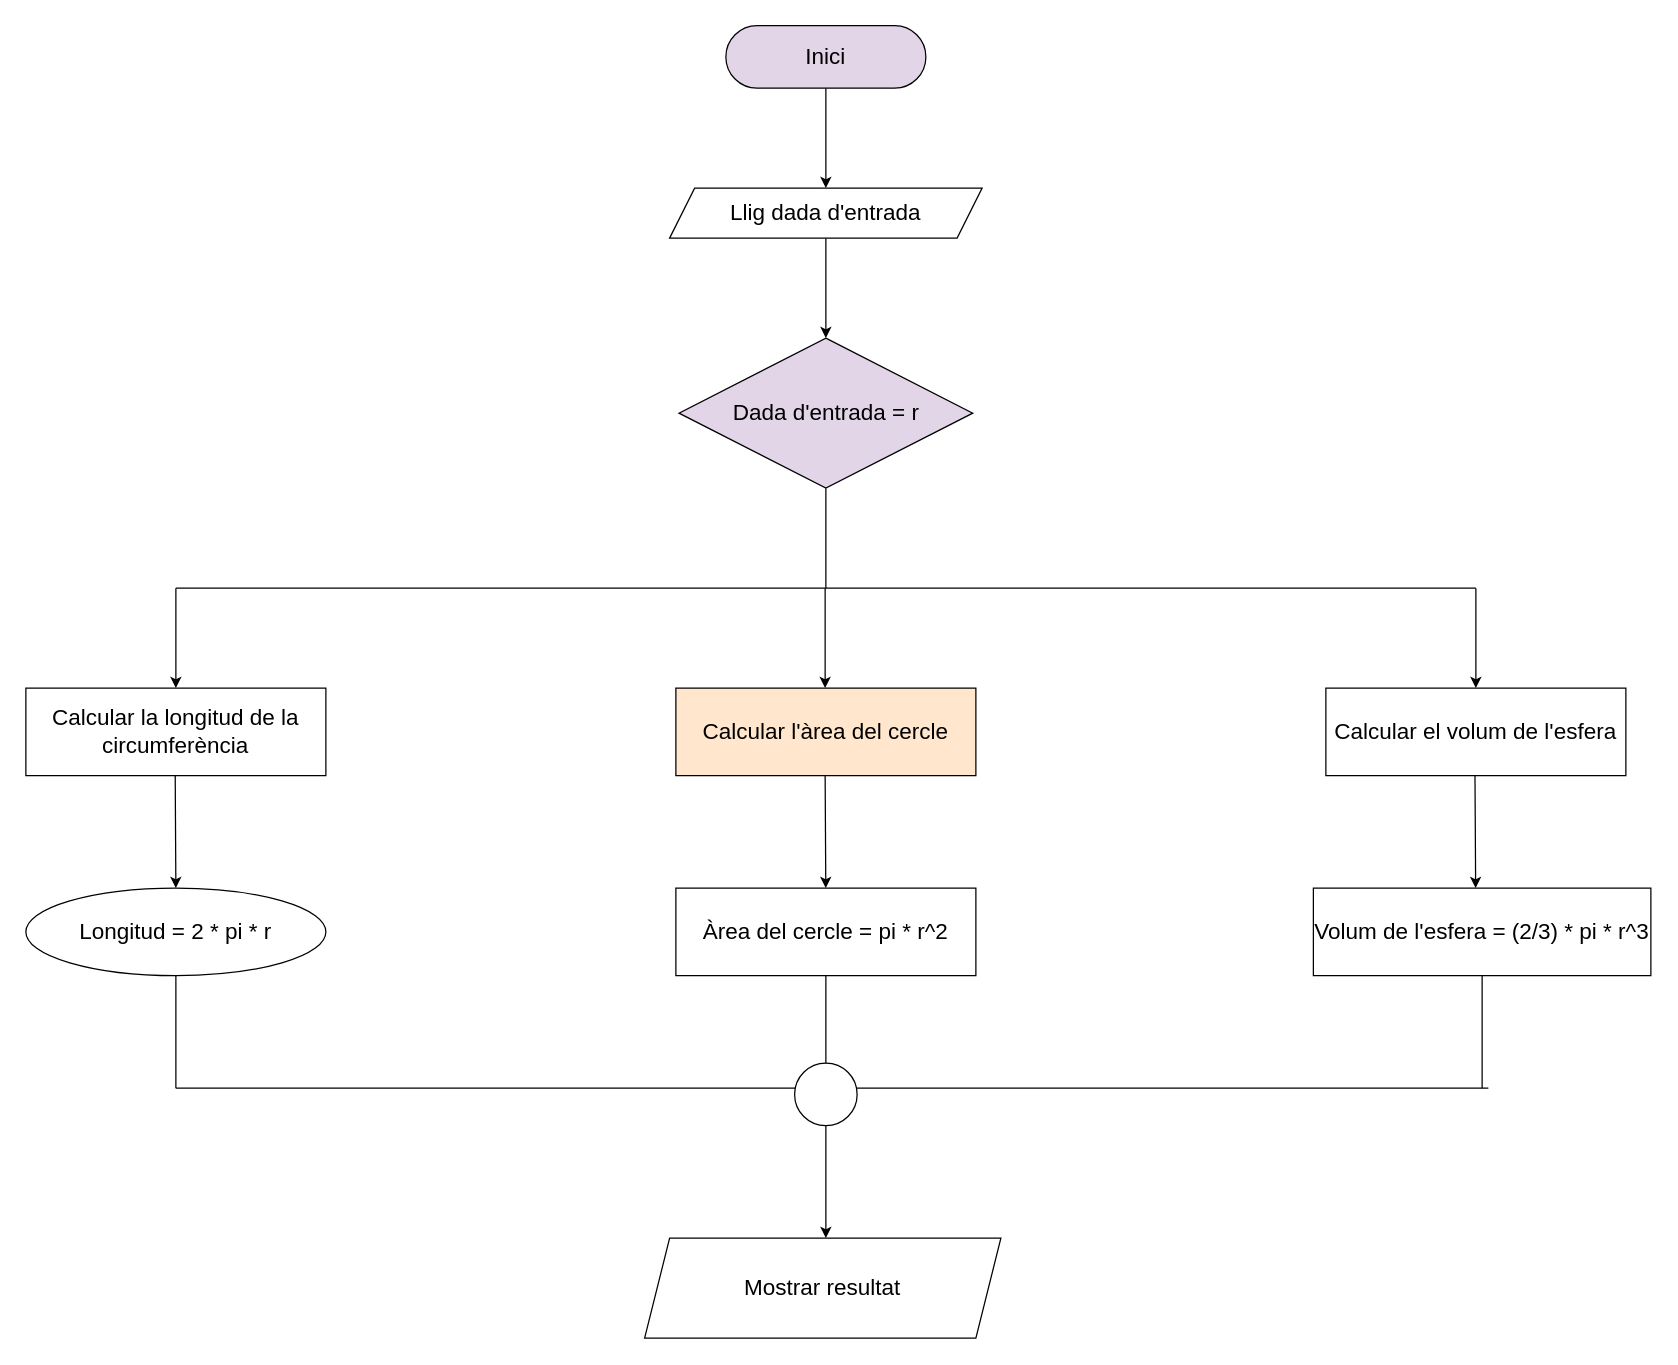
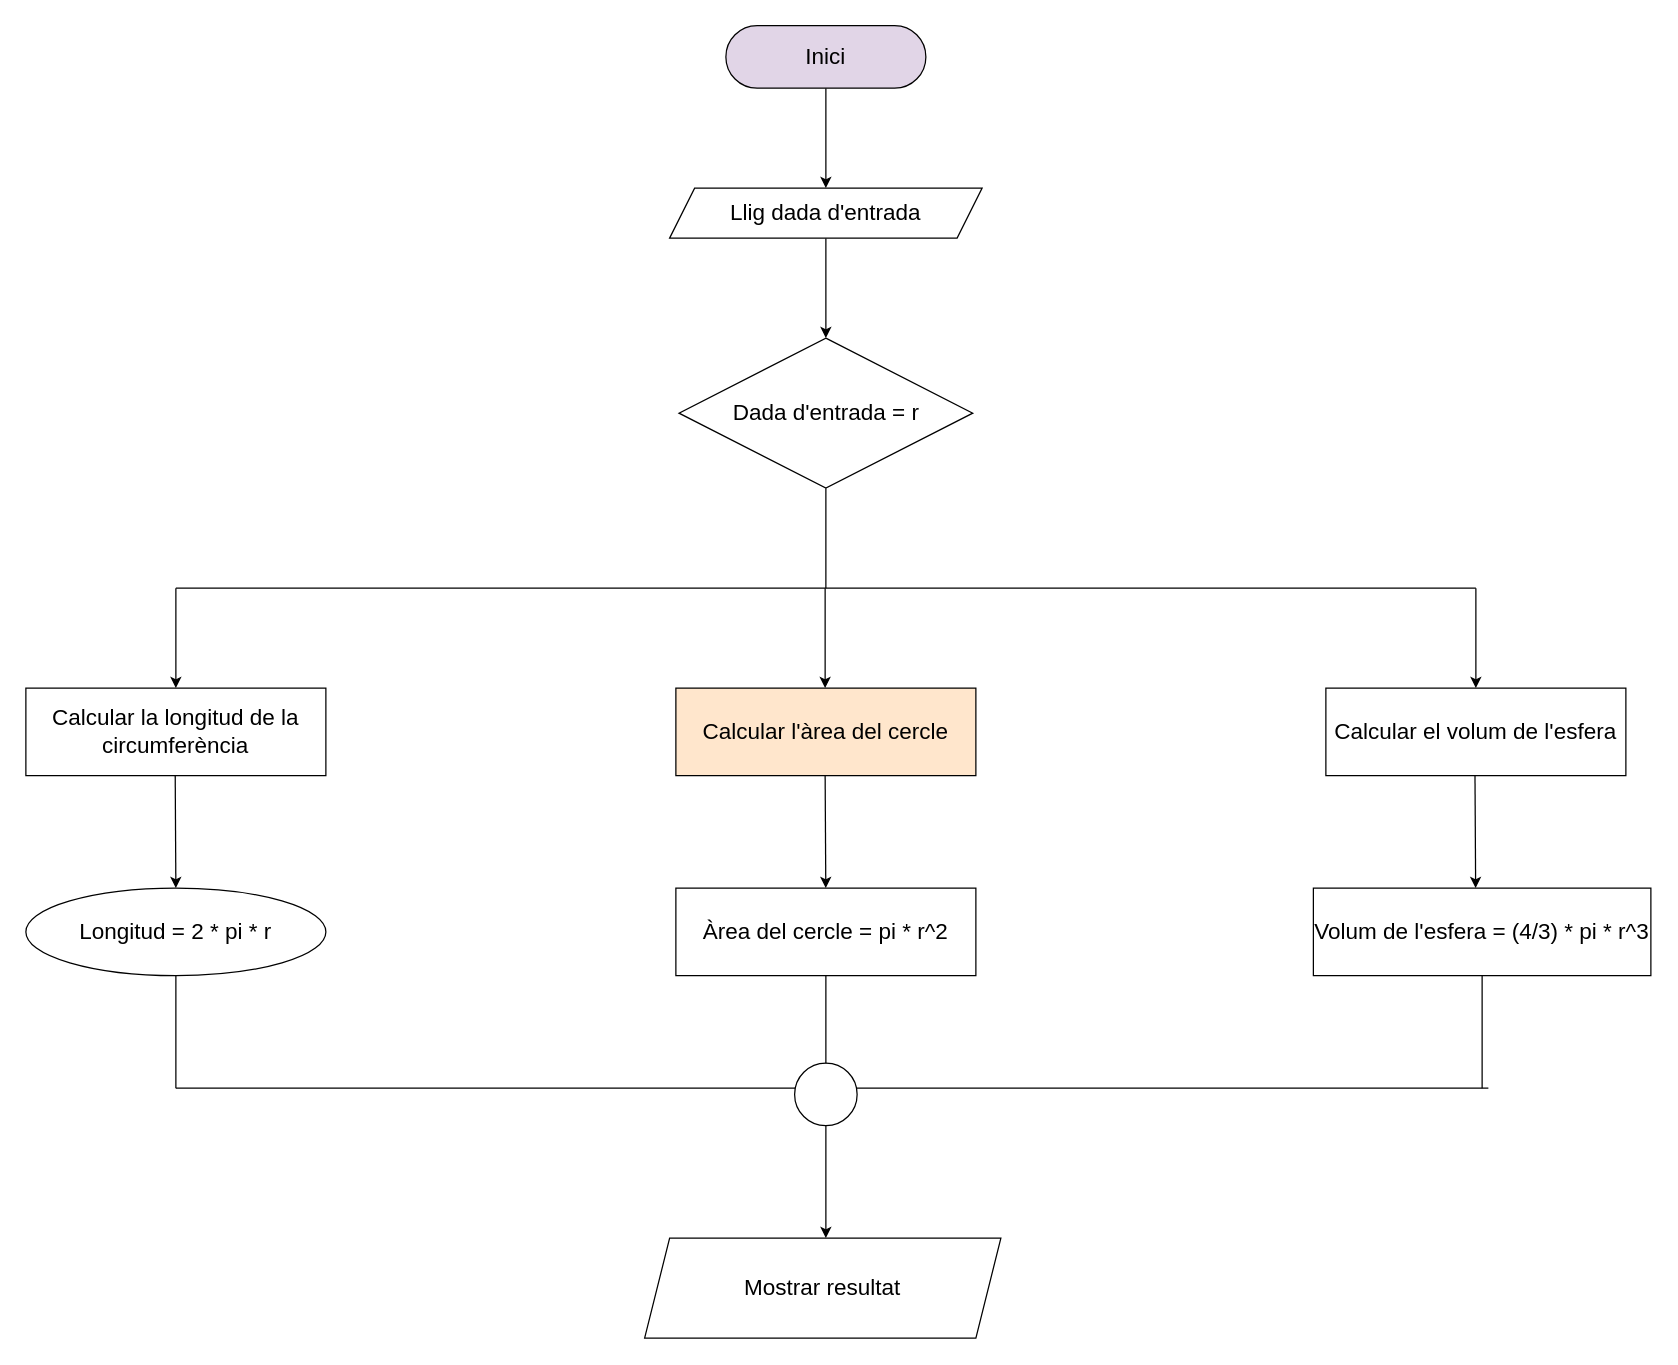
node "Dada d'entrada = r": fillcolor #e1d5e7 -> #ffffff
node "Volum de l'esfera = (2/3) * pi * r^3": label "Volum de l'esfera = (2/3) * pi * r^3" -> "Volum de l'esfera = (4/3) * pi * r^3"
